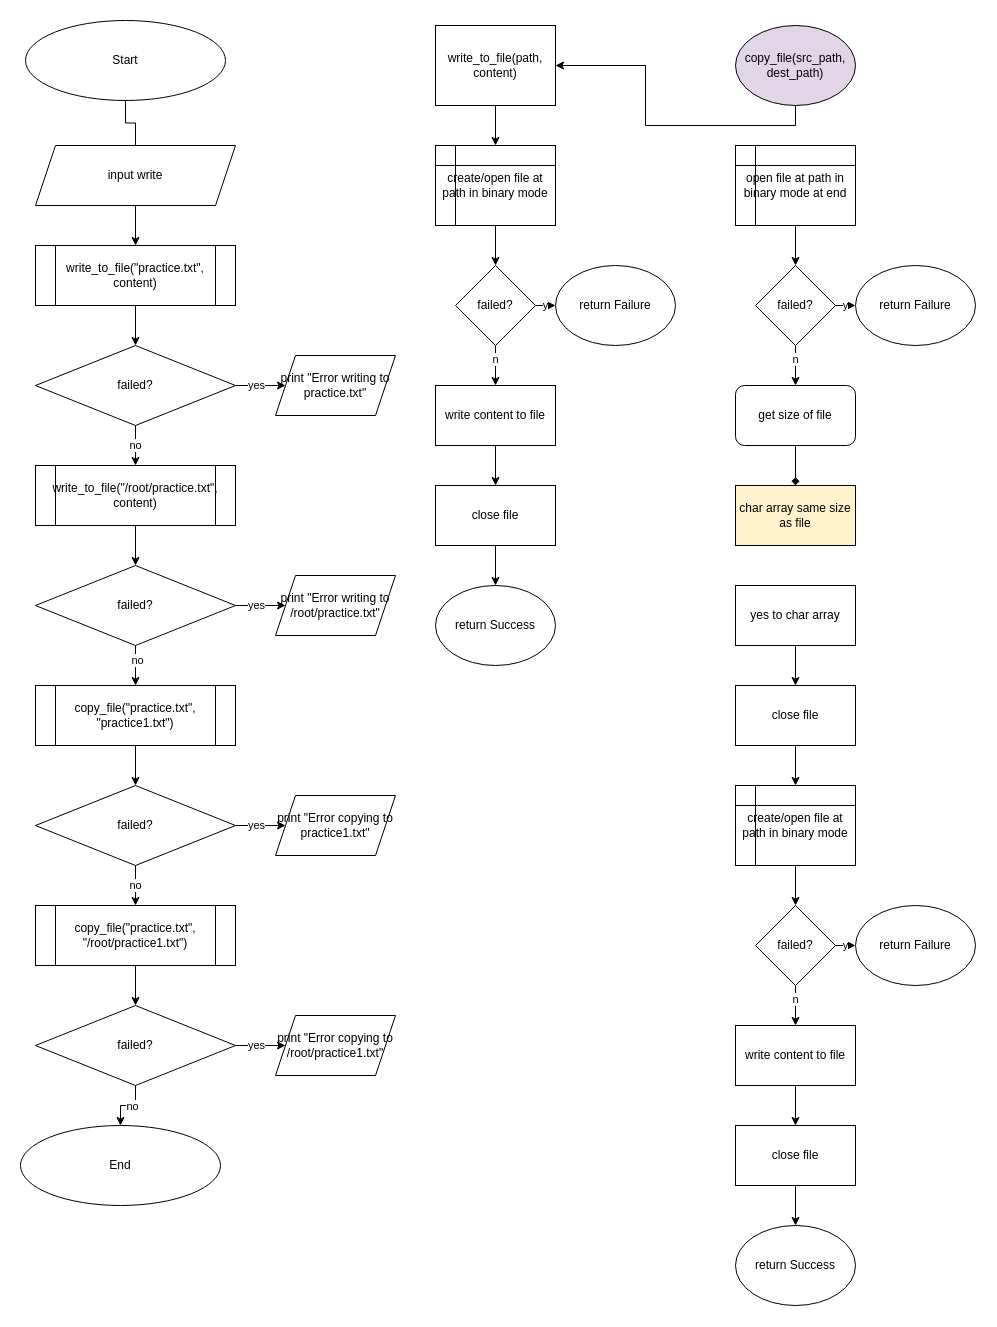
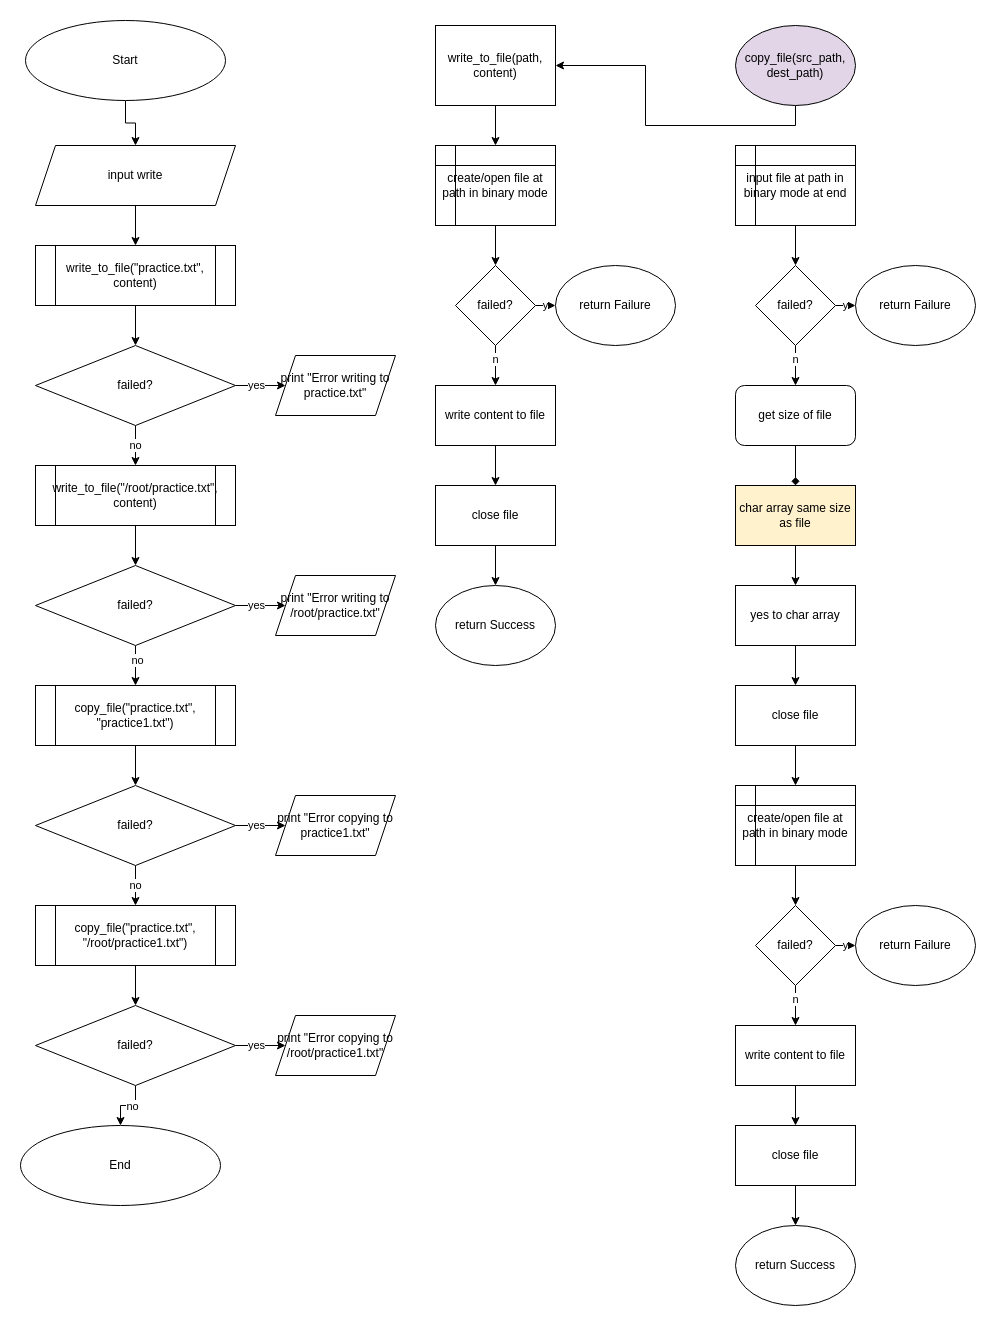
edge "Start" -- "input write": arrowhead none -> classic
node "open file at path in binary mode at end": label "open file at path in binary mode at end" -> "input file at path in binary mode at end"
edge "char array same size as file" -> "yes to char array": added
